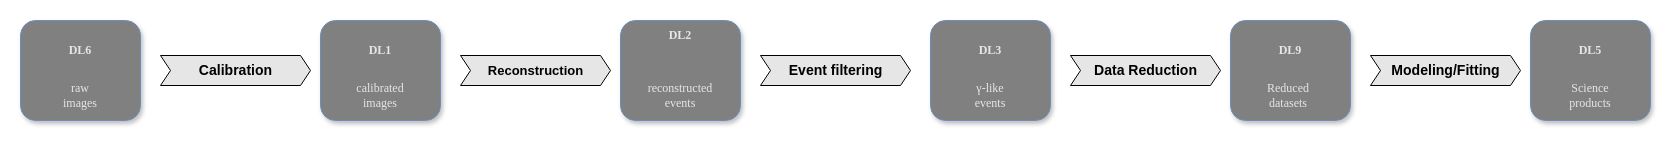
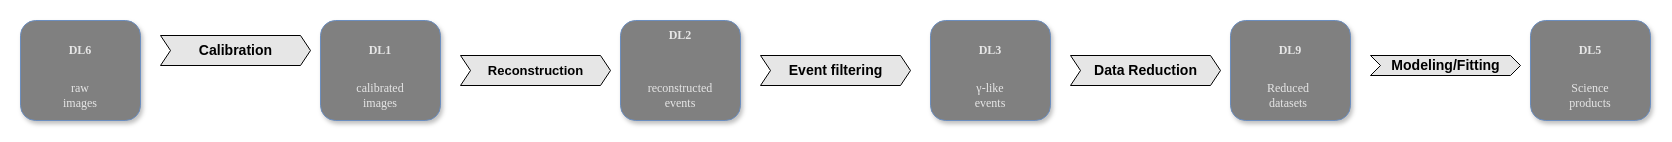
node "Calibration": moved (236, 71) -> (236, 51)
node "Modeling/Fitting": size 150x30 -> 150x20
